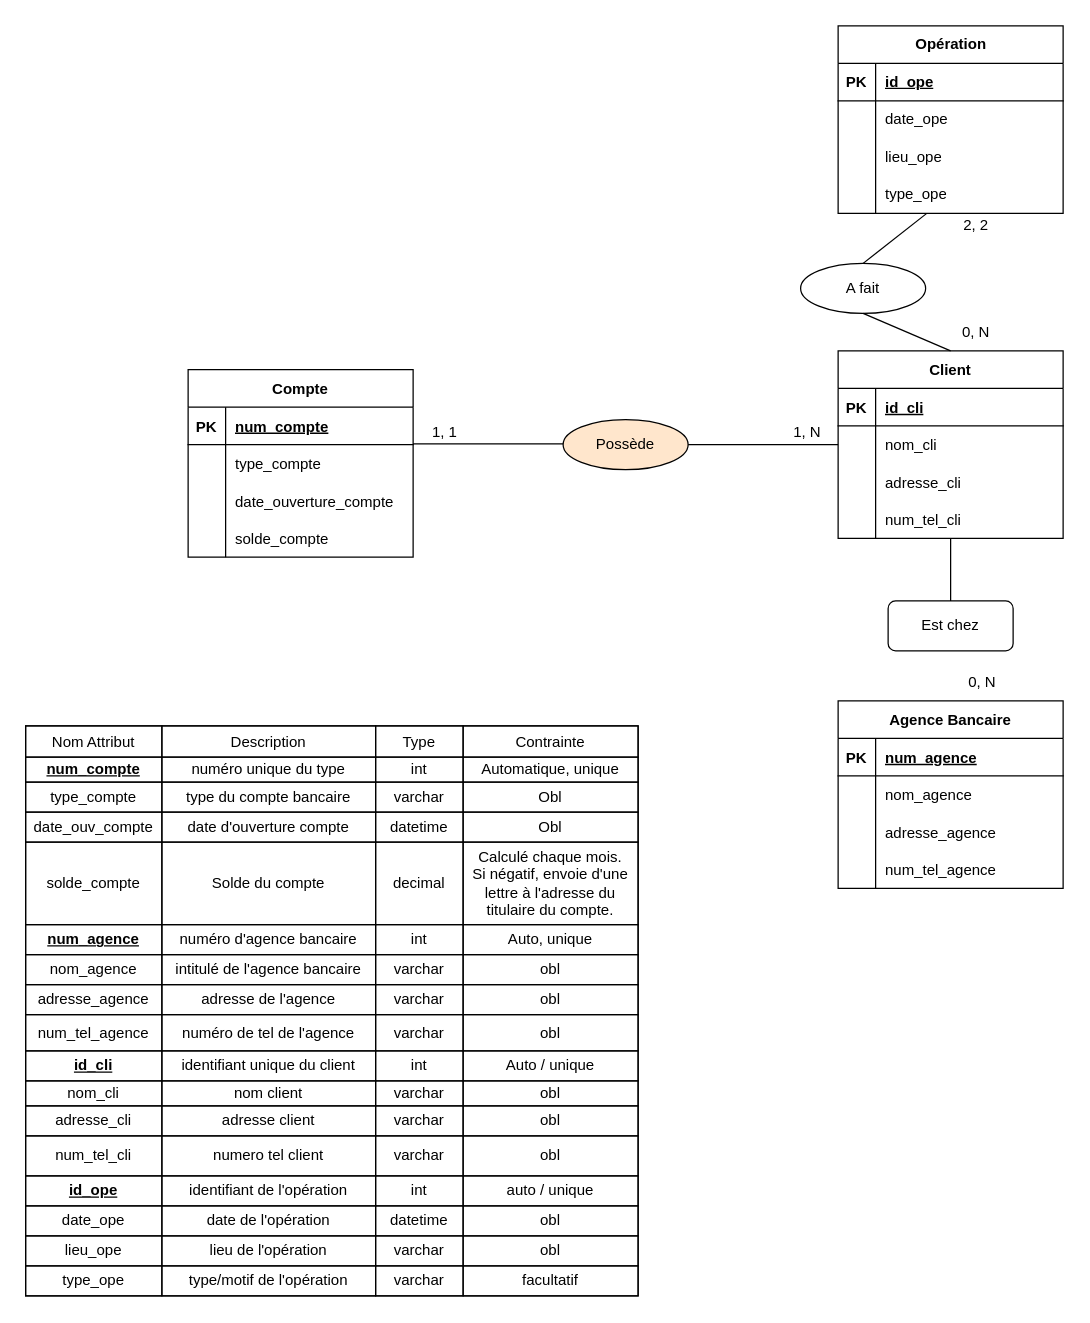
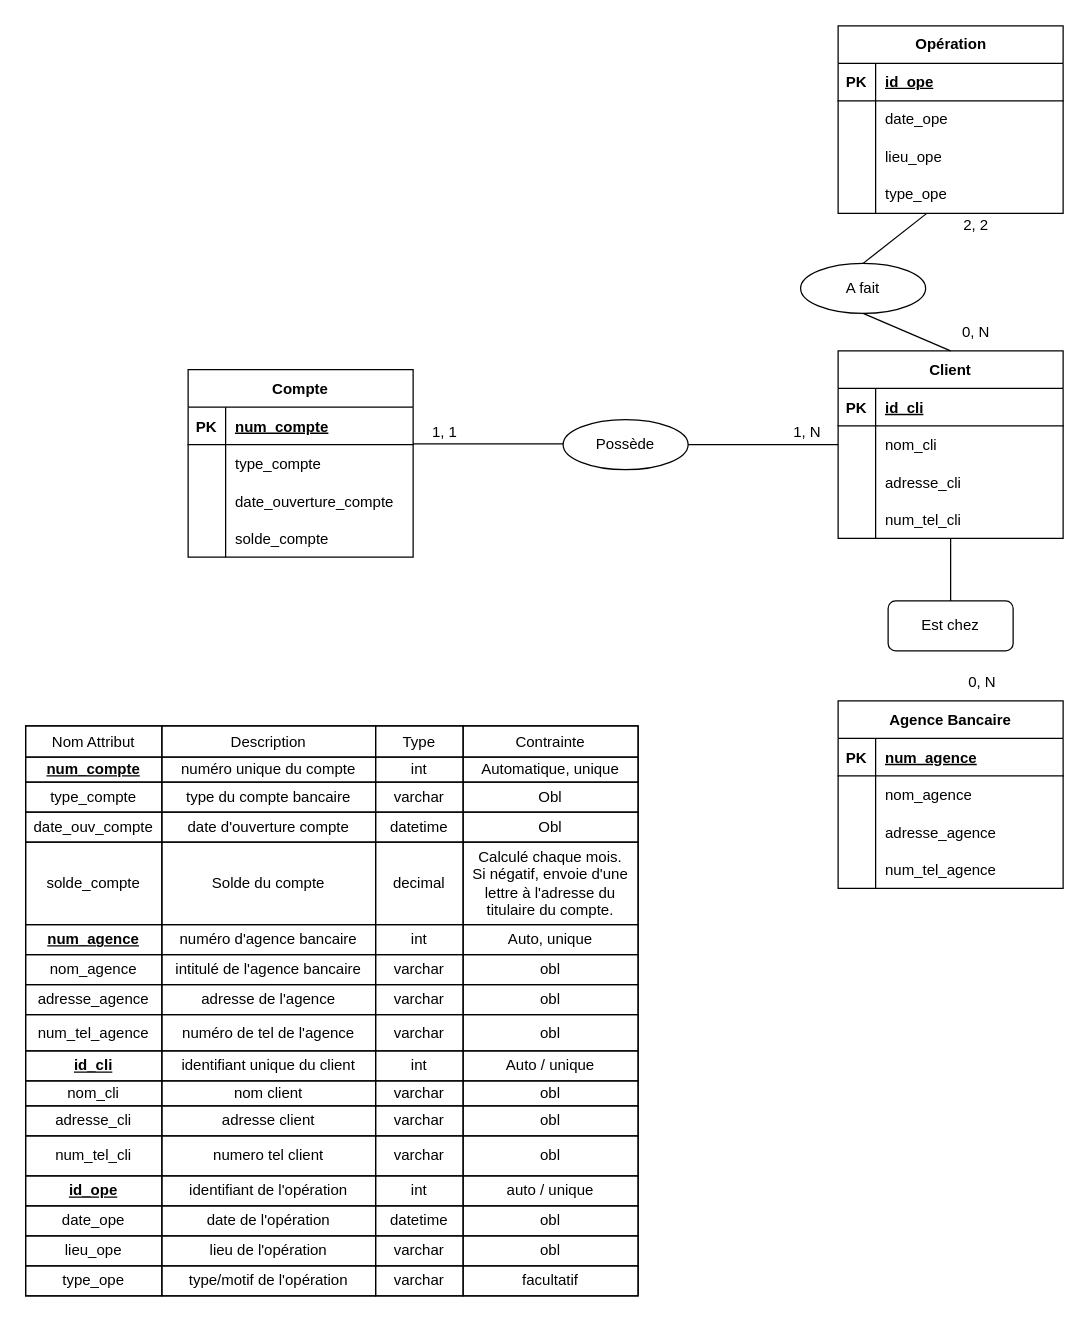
node "Possède": fillcolor #ffe6cc -> #ffffff
node "numéro unique du type": label "numéro unique du type" -> "numéro unique du compte"
